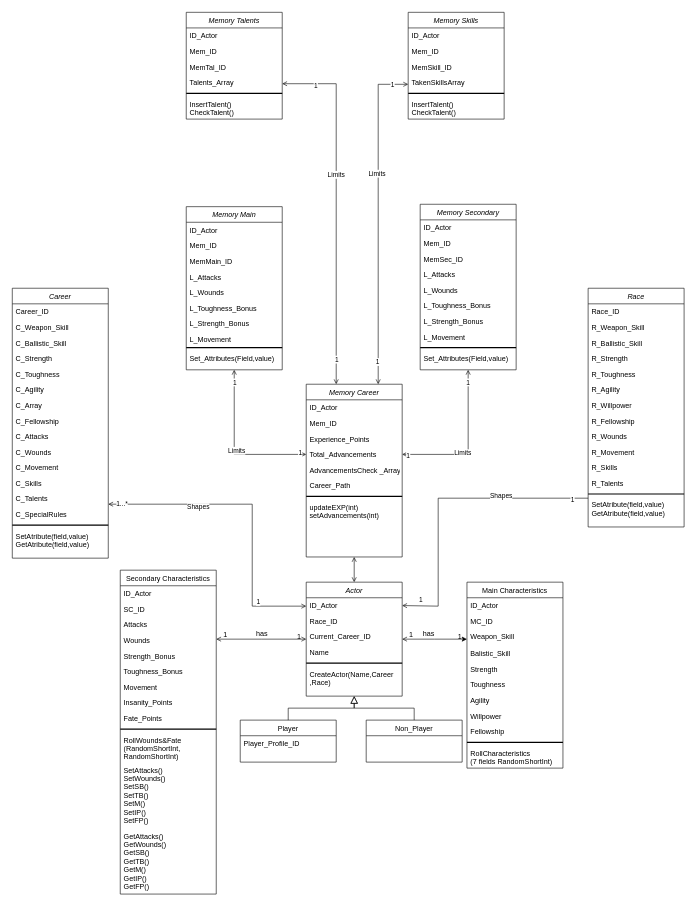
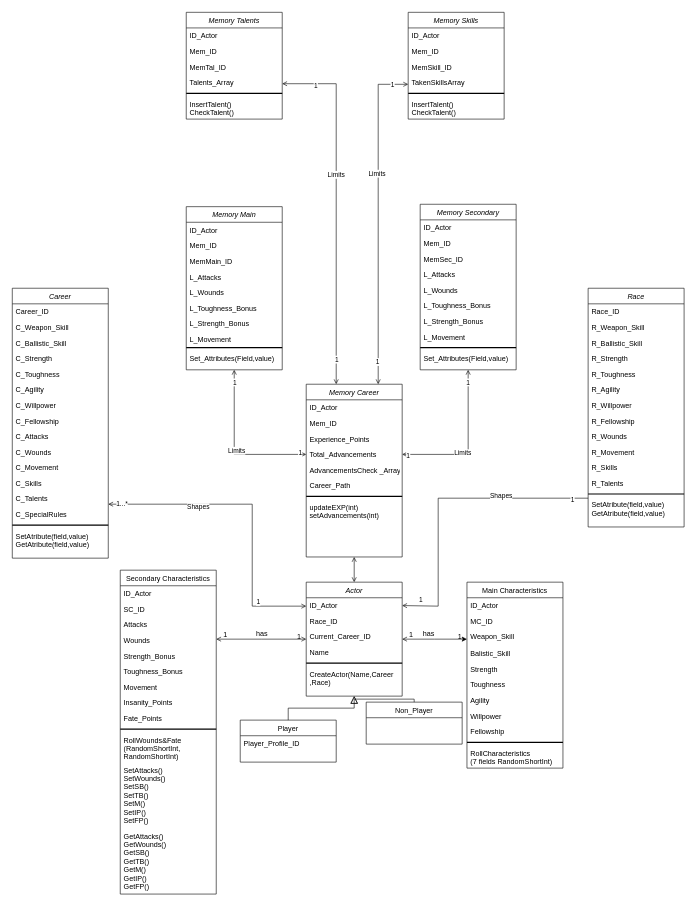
node "C_Array": label "C_Array" -> "C_Willpower"
node "Non_Player": moved (414, 741) -> (414, 723)
